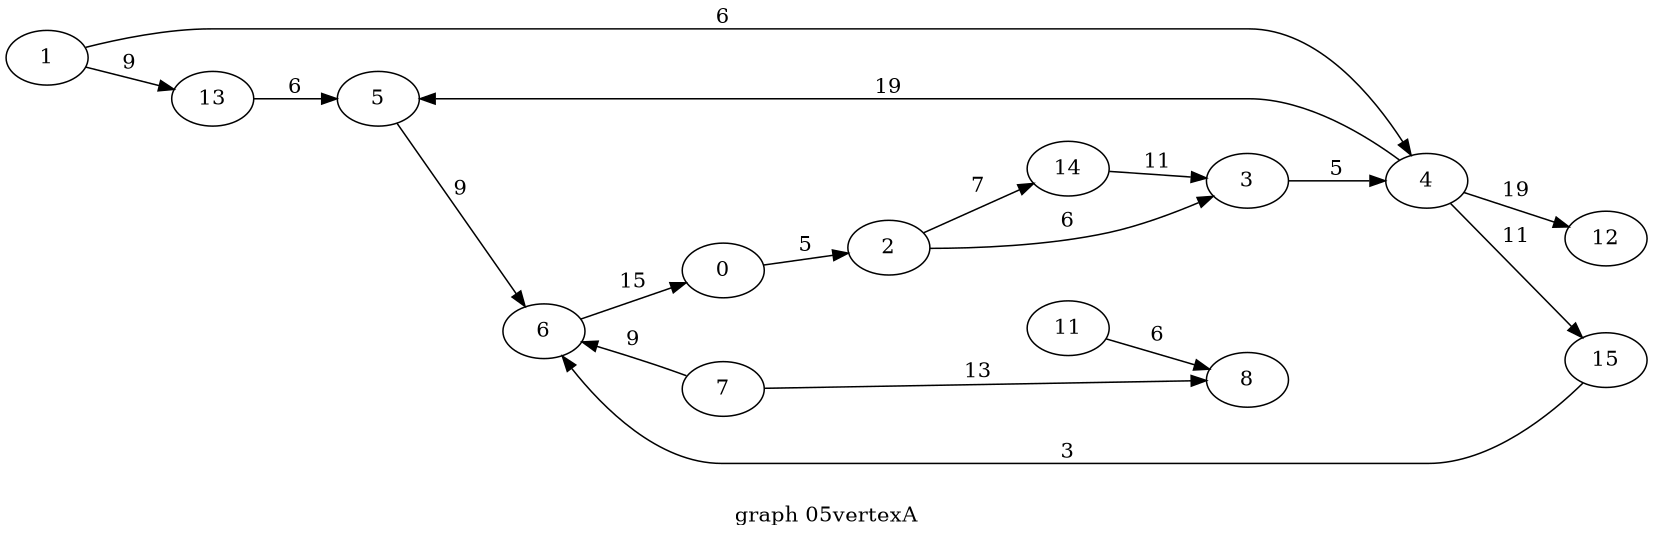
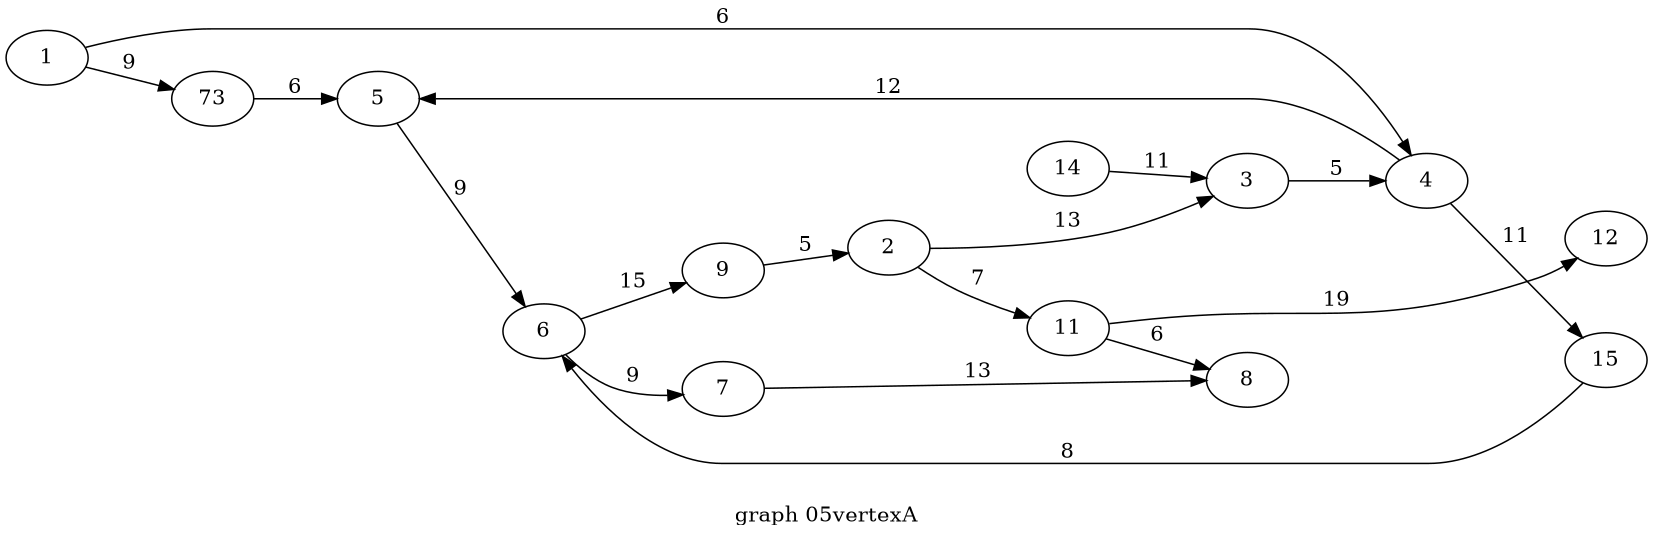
edge "4" -> "5": label " 19 " -> " 12 "
node "13": label "13" -> "73"
edge "4" -> "12": now "11" -> "12"
edge "2" -> "14": now "2" -> "11"
edge "2" -> "3": label " 6 " -> " 13 "
node "0": label "0" -> "9"
edge "7" -> "6": reversed
edge "15" -> "6": label " 3 " -> " 8 "
